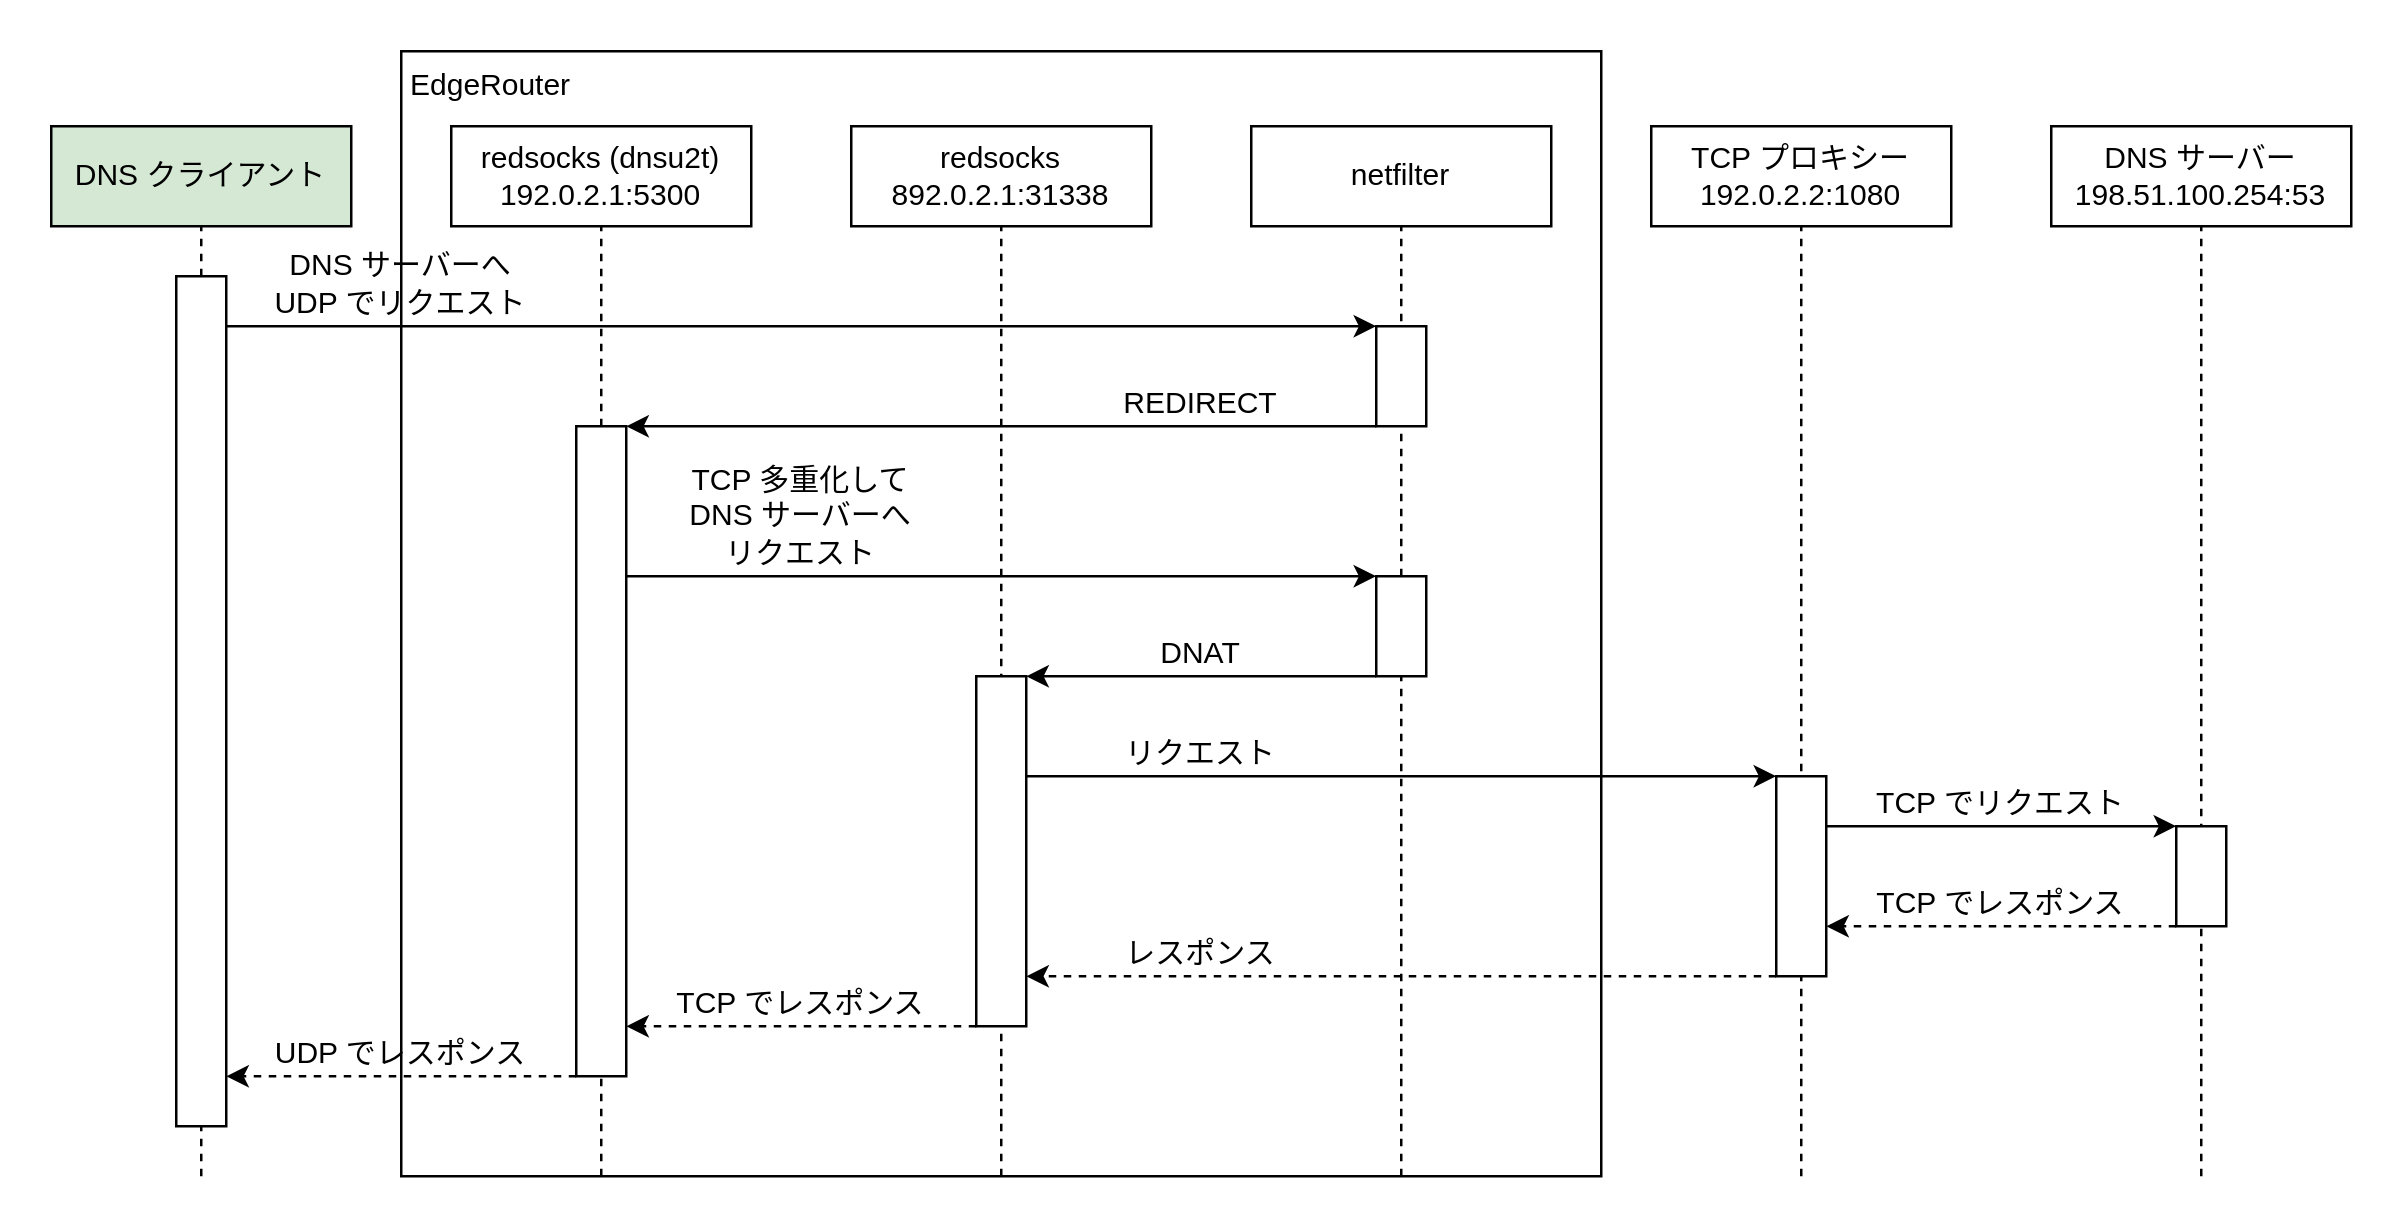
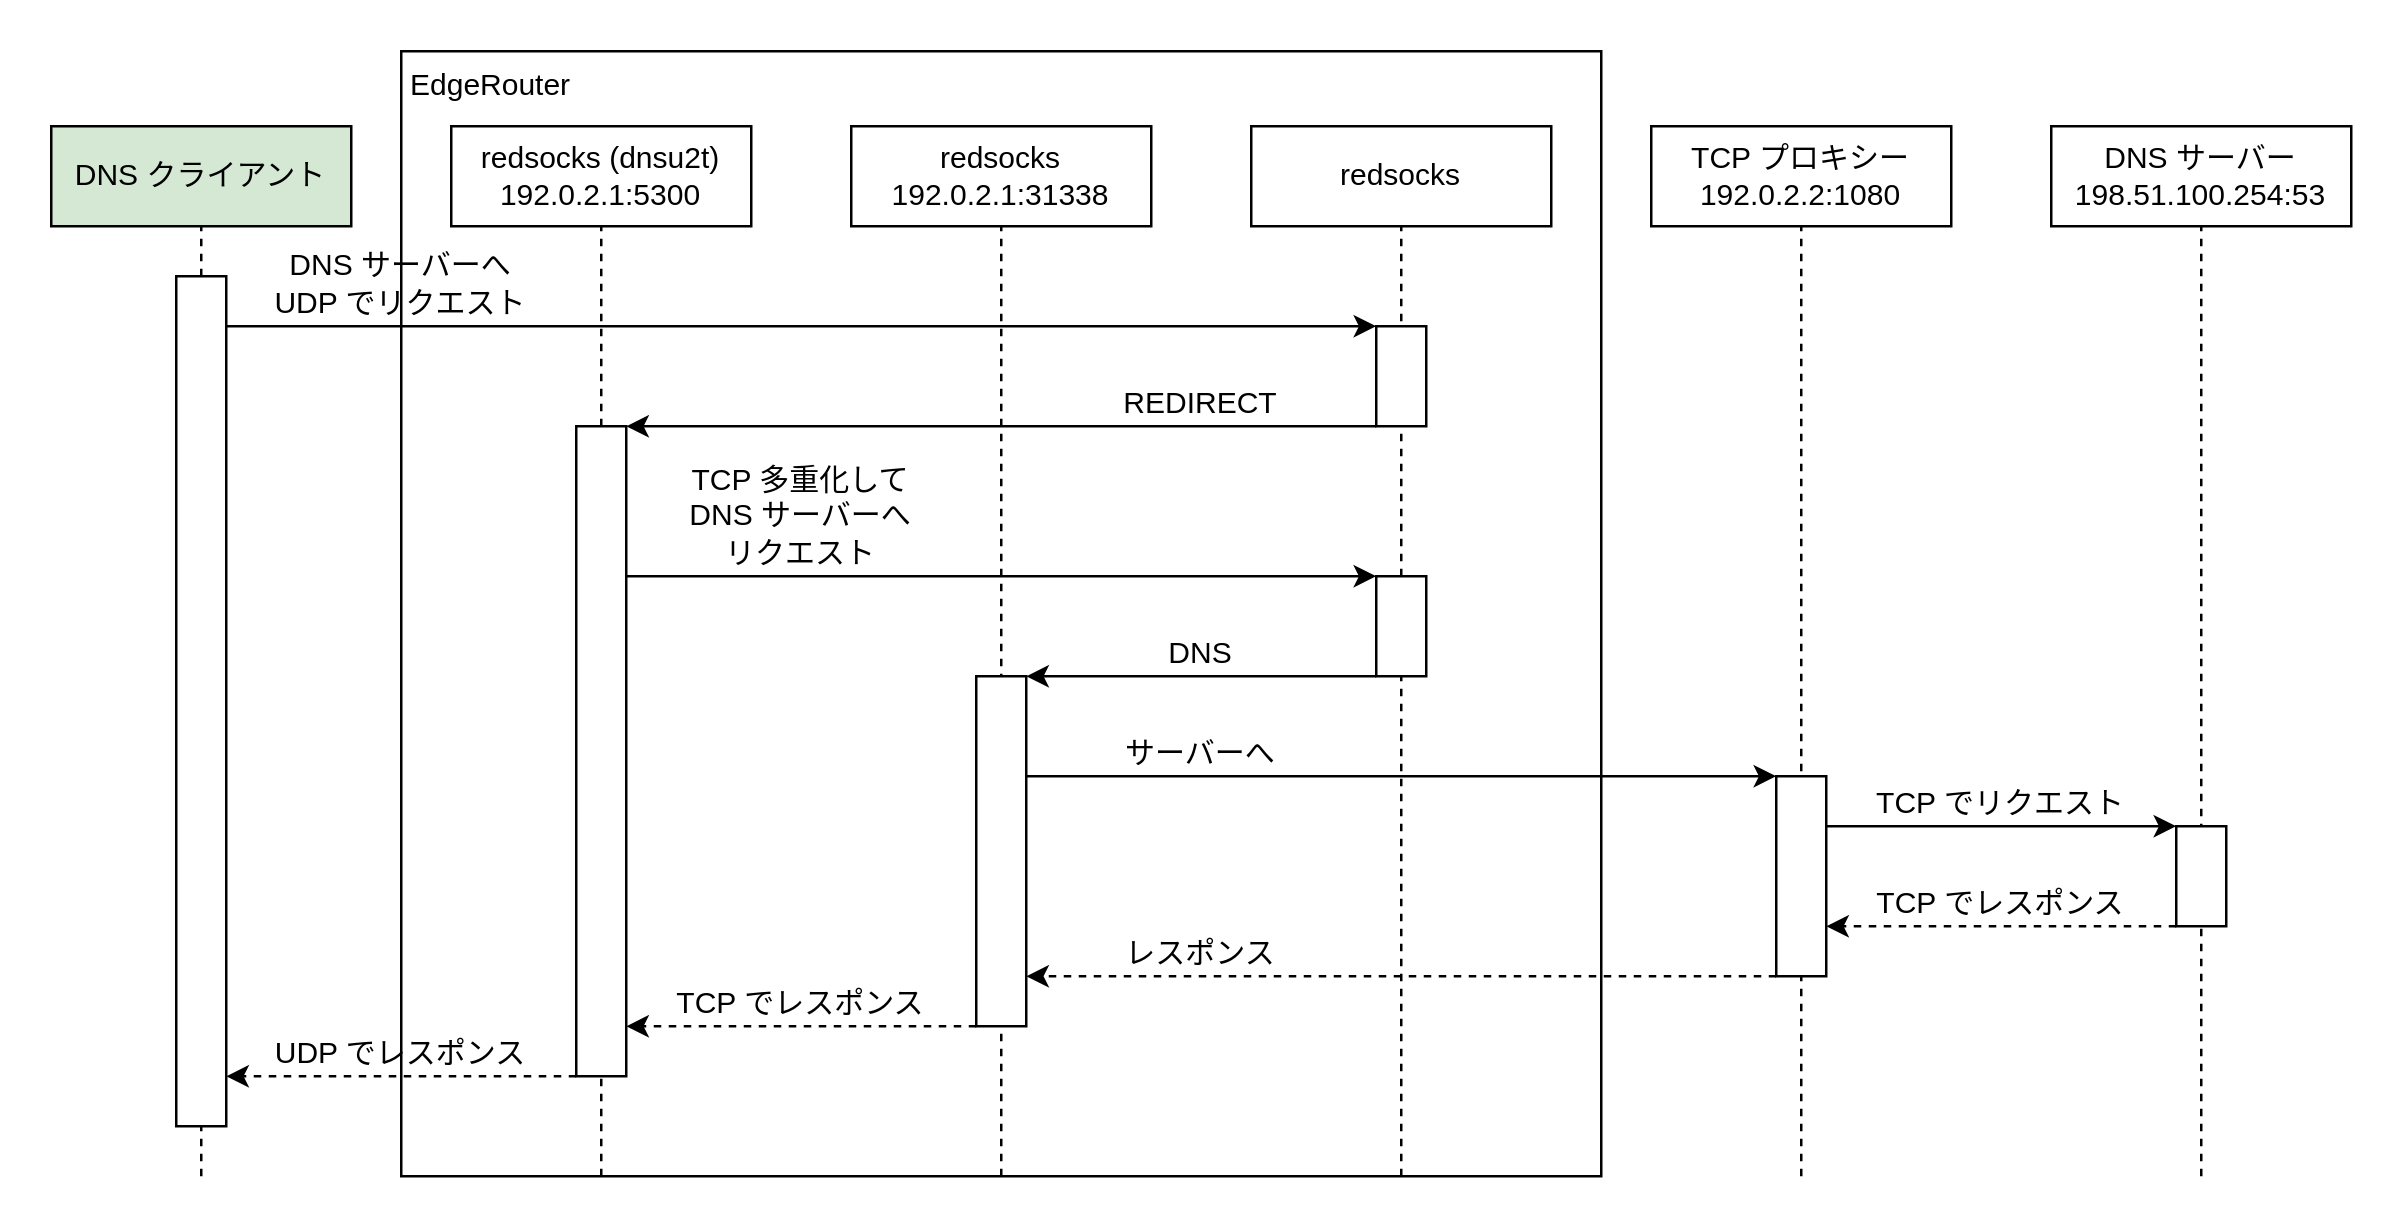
node "redsocks 892.0.2.1:31338": label "redsocks 892.0.2.1:31338" -> "redsocks 192.0.2.1:31338"
node "netfilter": label "netfilter" -> "redsocks"
node "DNAT": label "DNAT" -> "DNS"
node "リクエスト": label "リクエスト" -> "サーバーへ"
